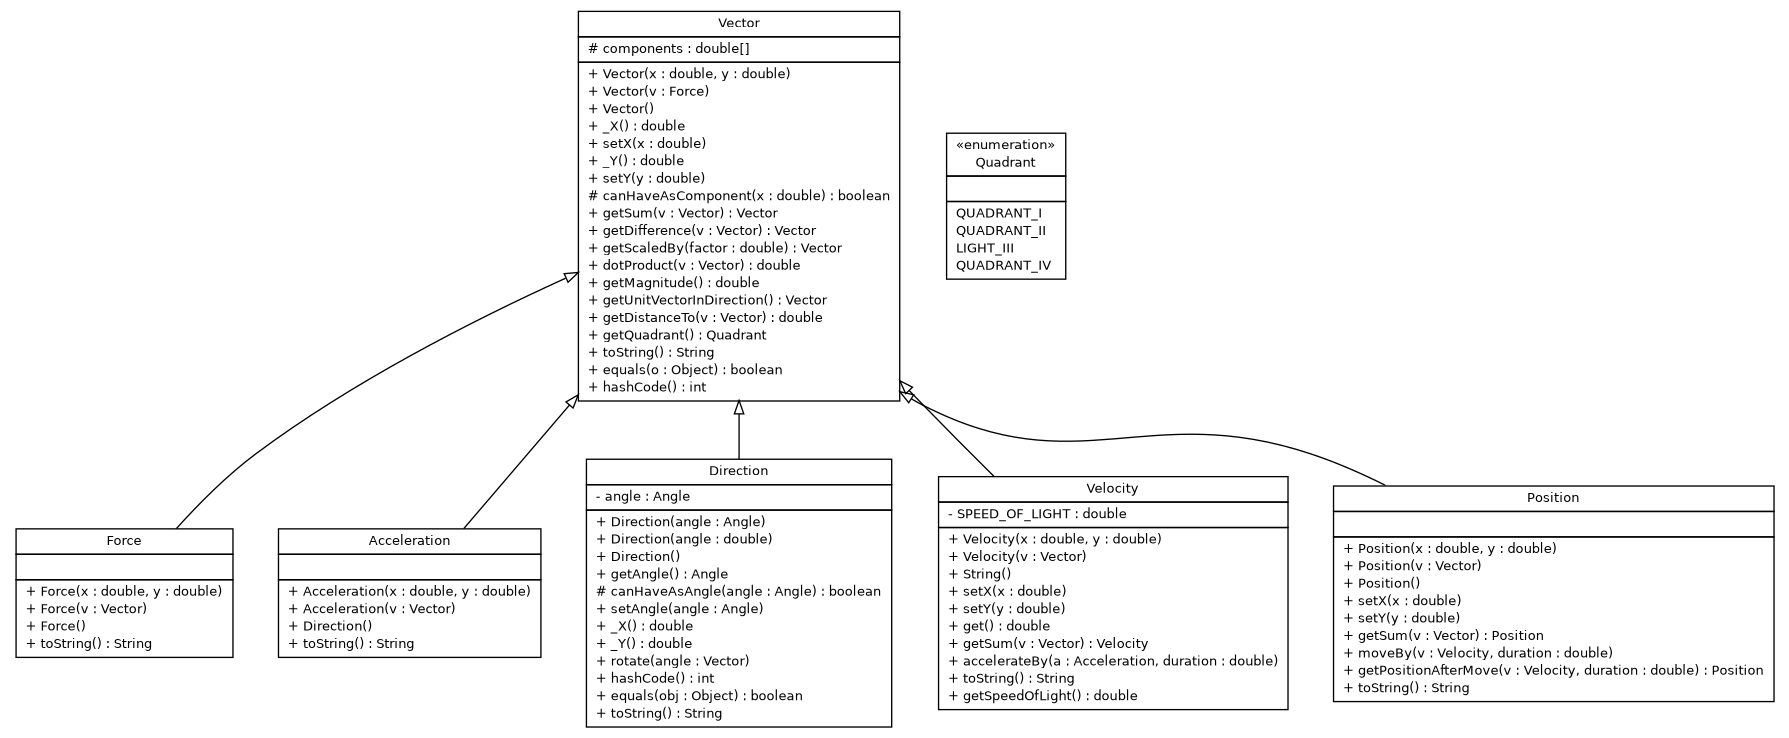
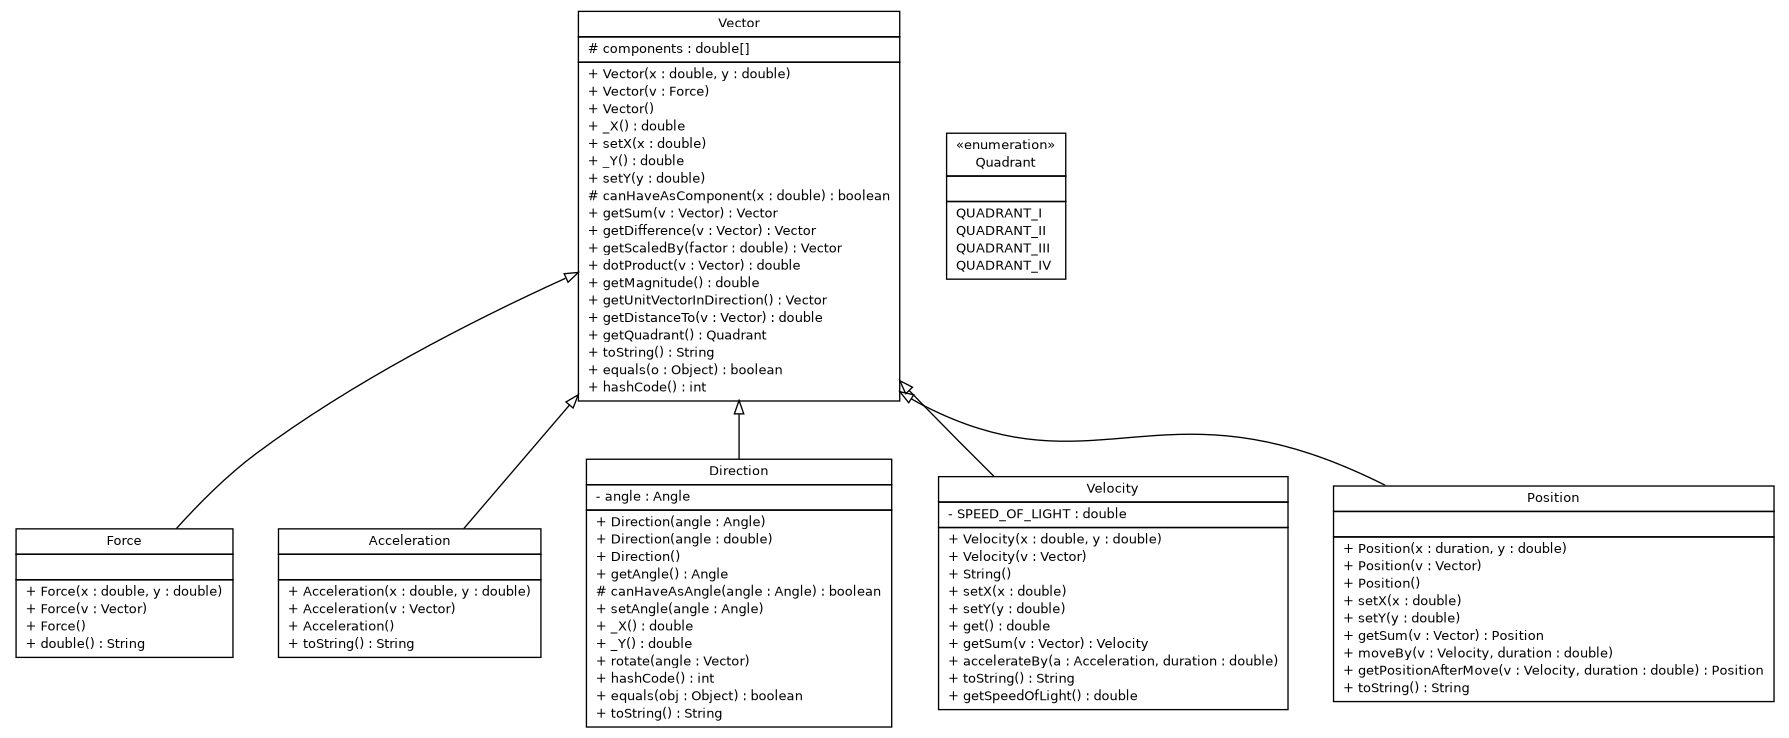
node "Quadrant": text "LIGHT_III" -> "QUADRANT_III"
node "Position": text "+ Position(x : double, y : double)" -> "+ Position(x : duration, y : double)"
node "Acceleration": text "+ Direction()" -> "+ Acceleration()"
node "Force": text "+ toString() : String" -> "+ double() : String"
